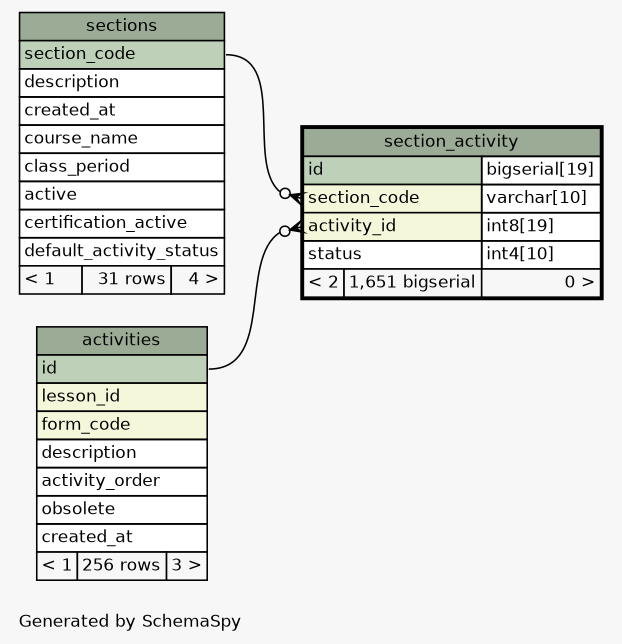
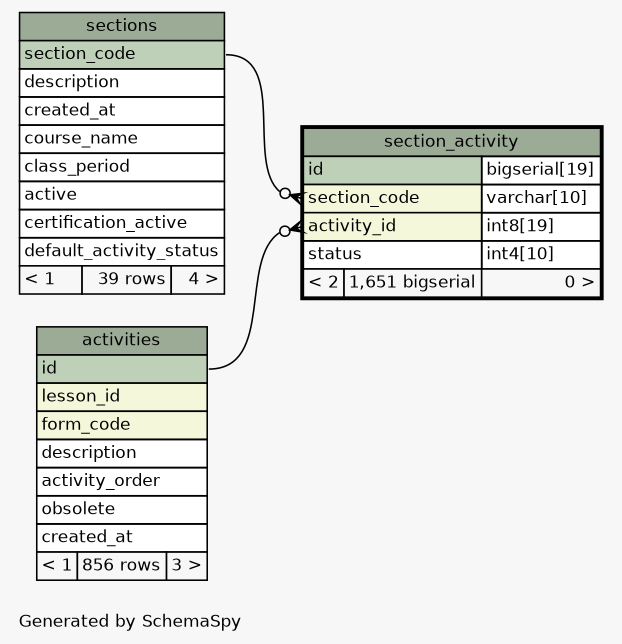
node "sections": text "31 rows" -> "39 rows"
node "activities": text "256 rows" -> "856 rows"
